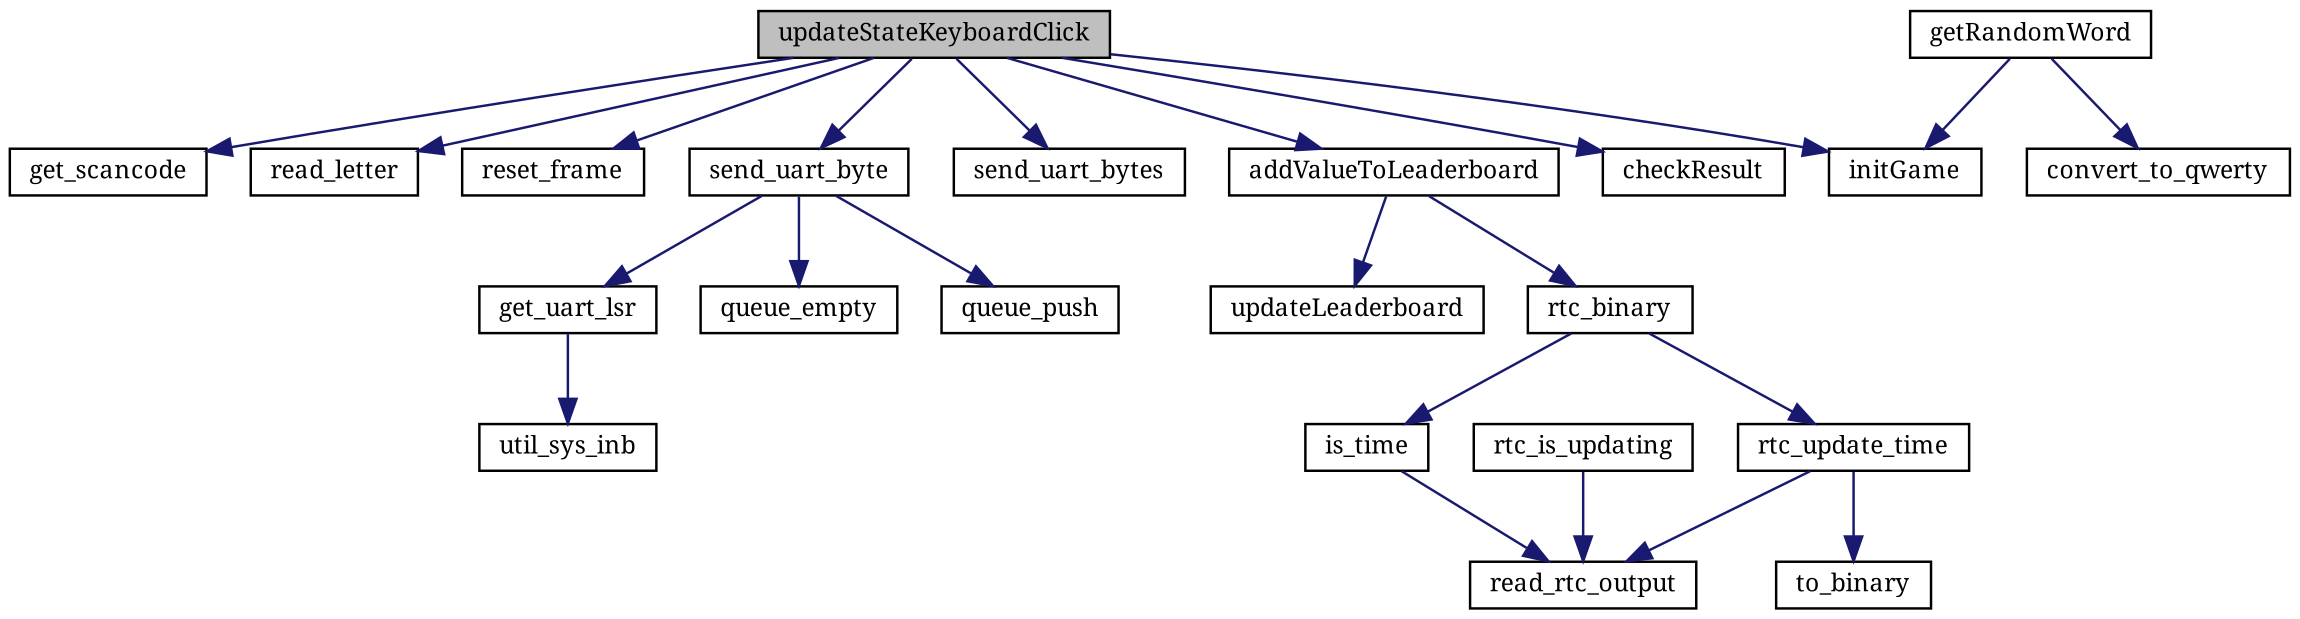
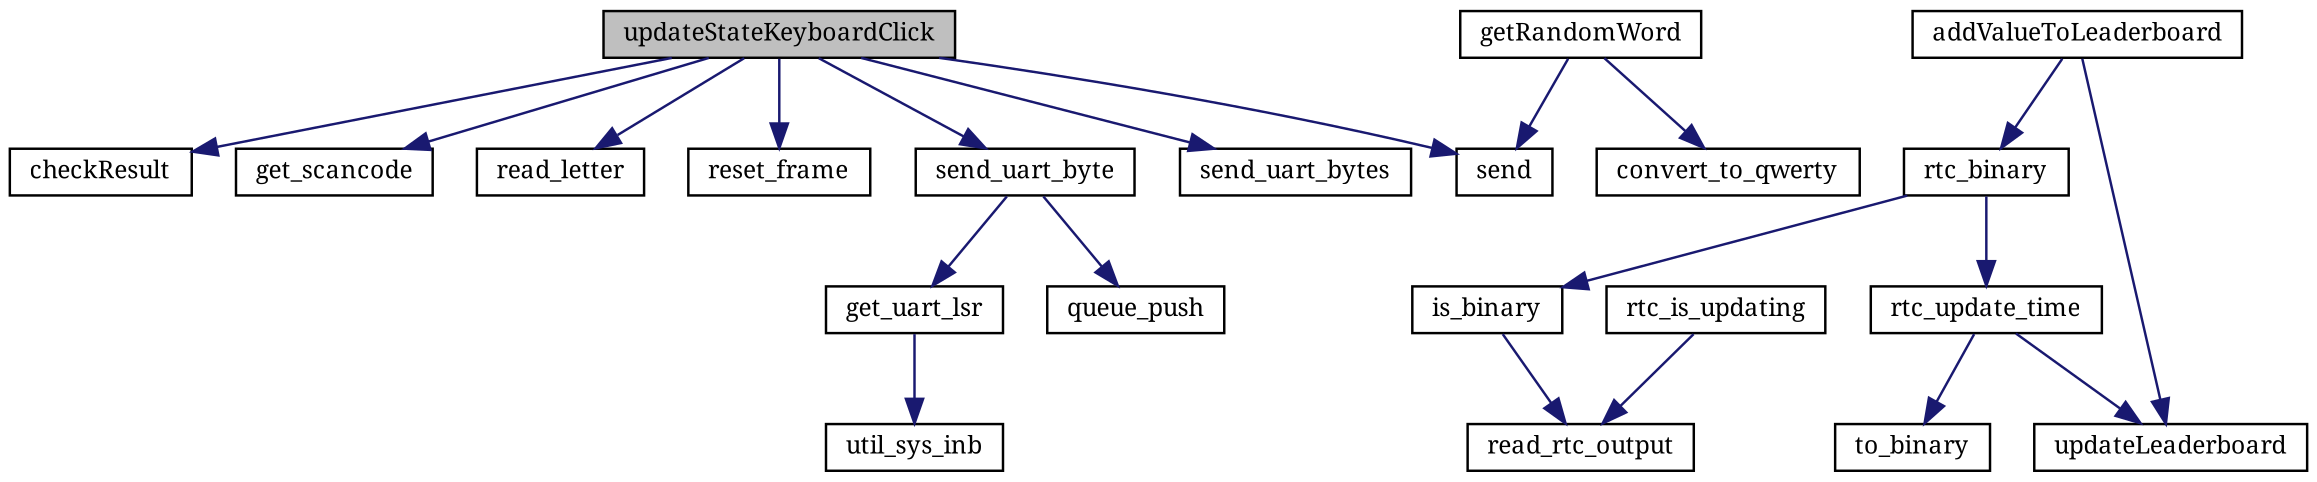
edge "updateStateKeyboardClick" -> "addValueToLeaderboard": removed
node "initGame": label "initGame" -> "send"
node "queue_empty": removed
node "is_time": label "is_time" -> "is_binary"
edge "rtc_update_time" -> "read_rtc_output": now "rtc_update_time" -> "updateLeaderboard"
